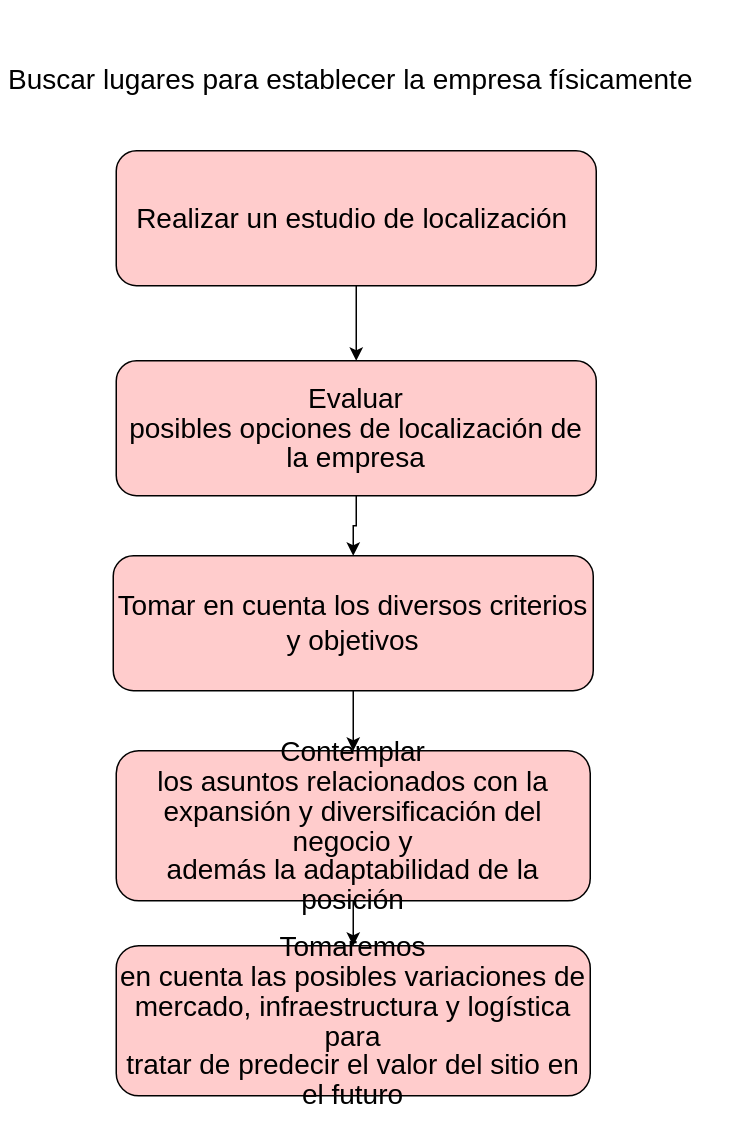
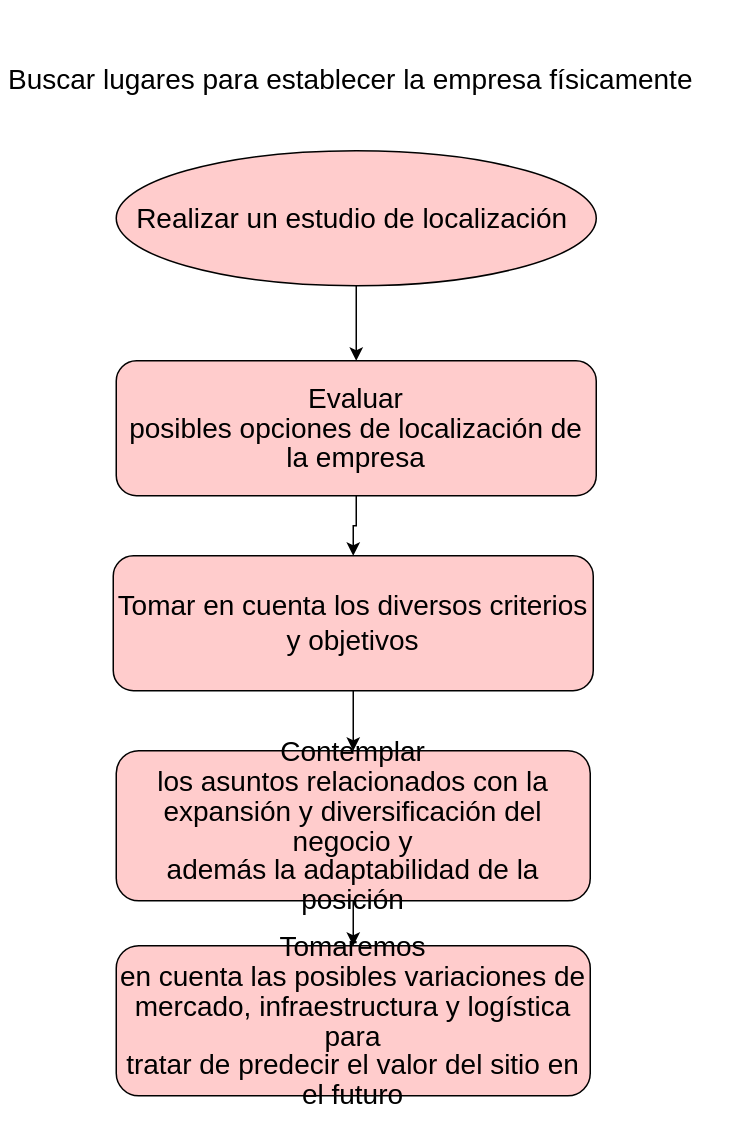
node "Realizar un estudio de localización": shape rounded rectangle -> ellipse
